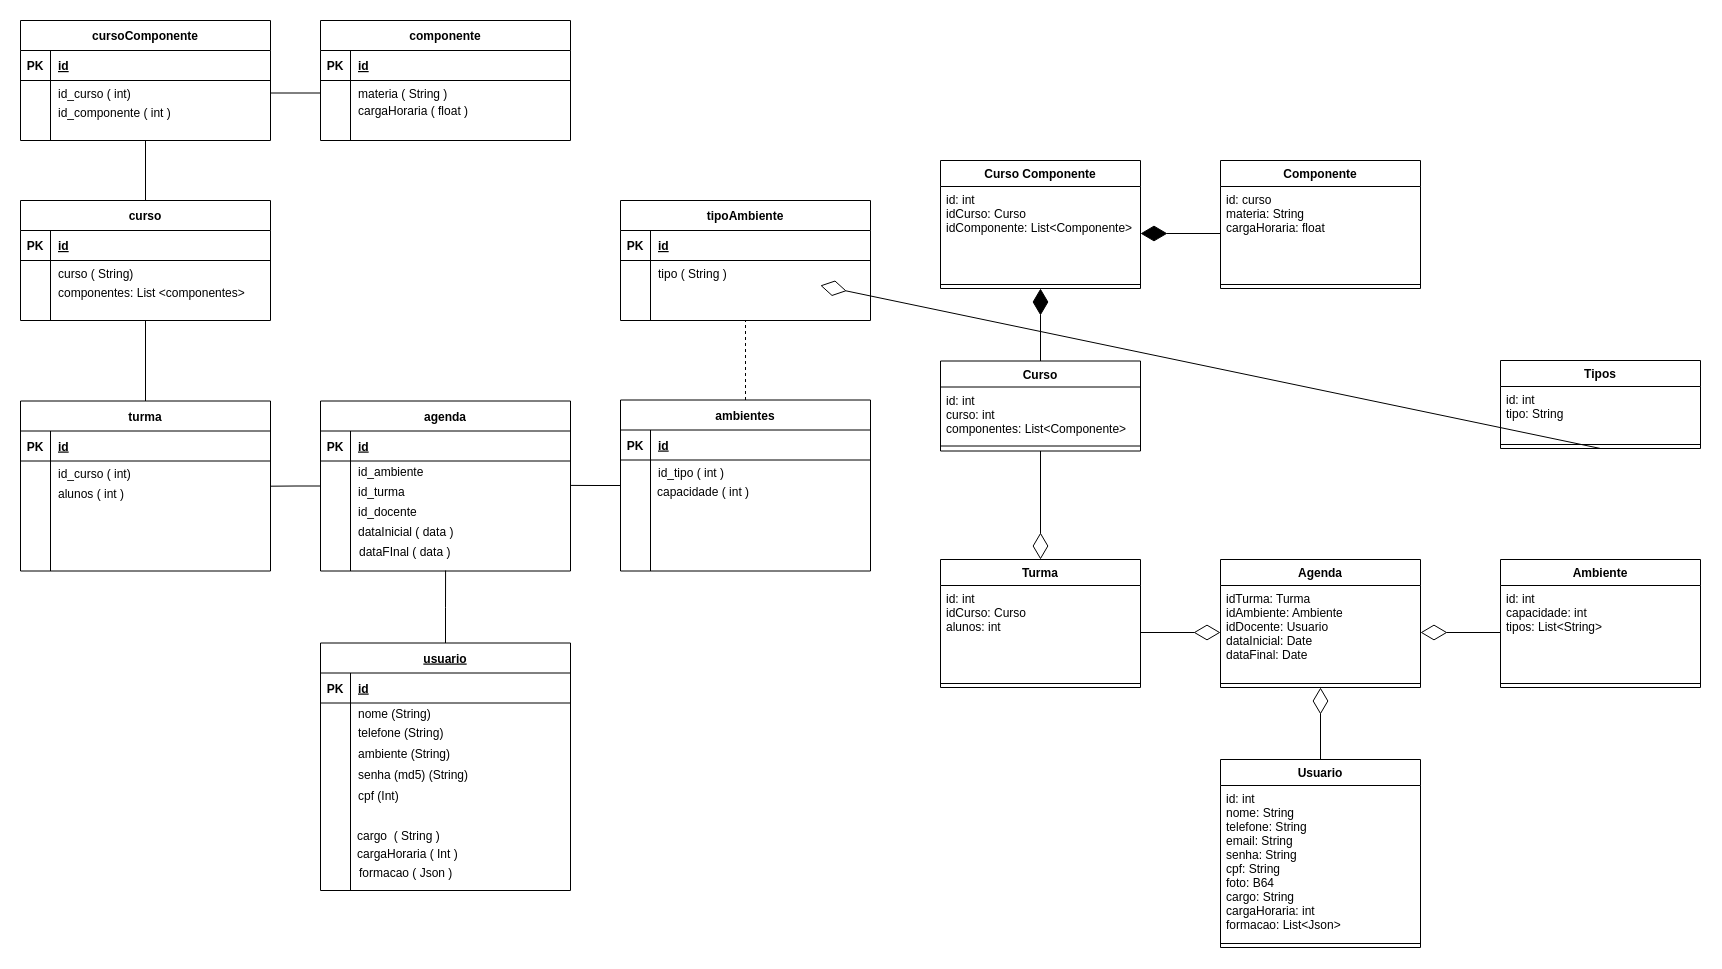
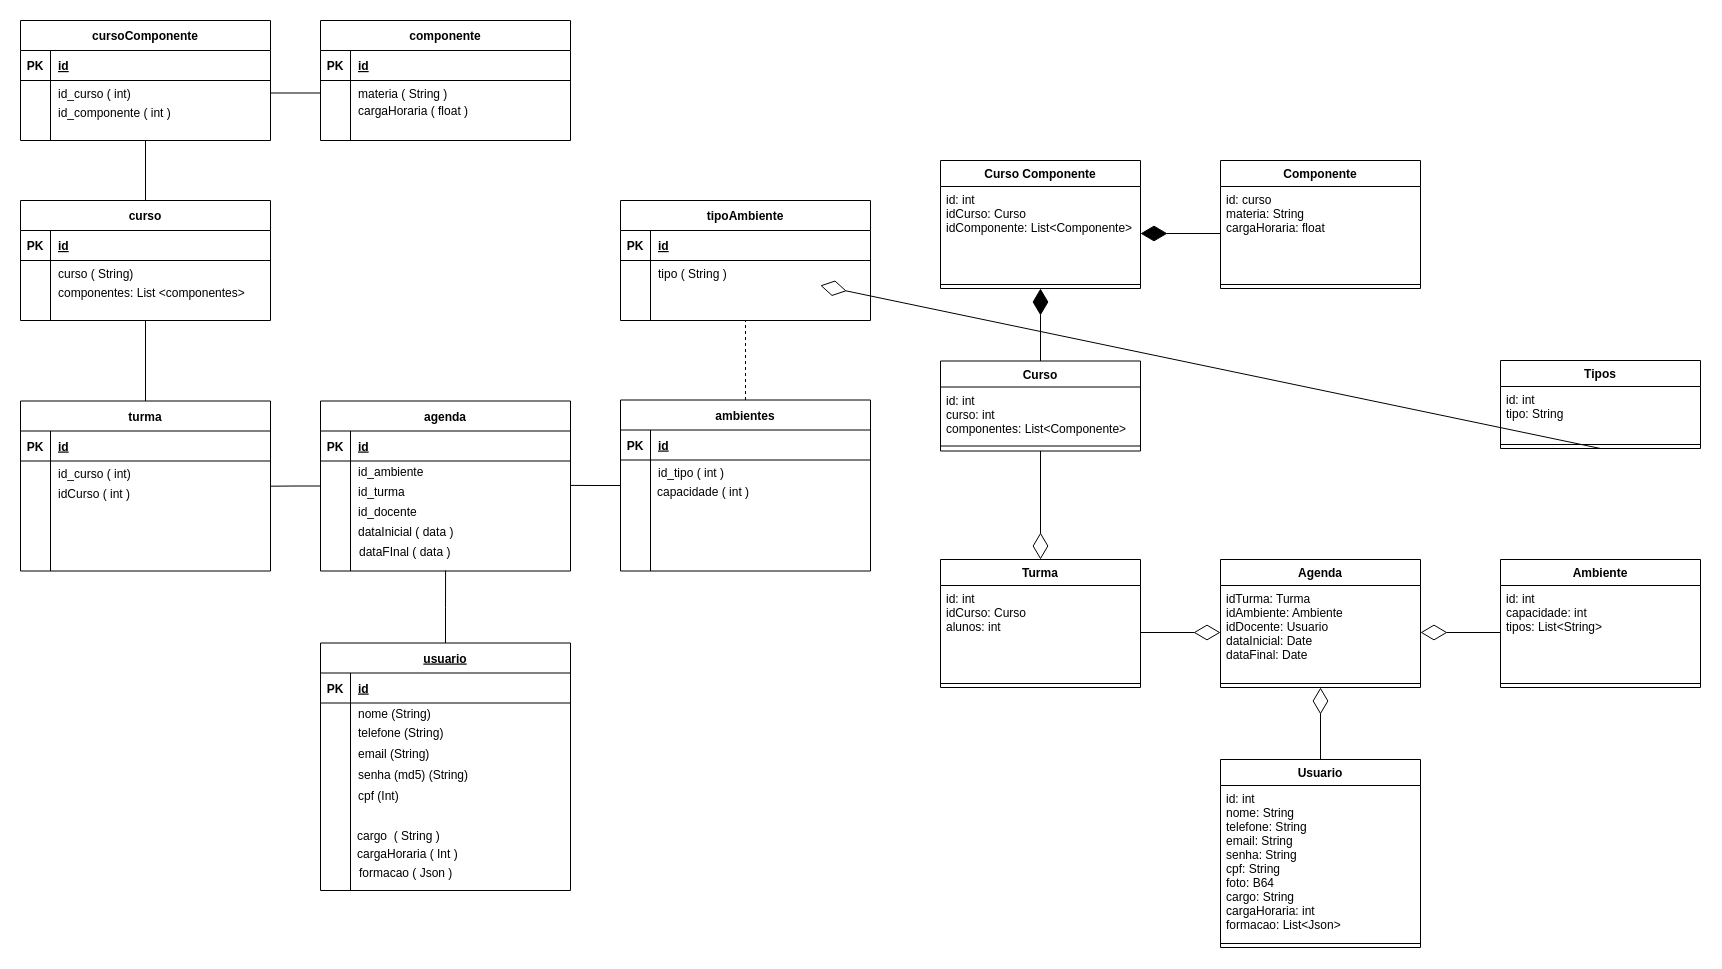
node "alunos ( int )": label "alunos ( int )" -> "idCurso ( int )"
node "ambiente (String)": label "ambiente (String)" -> "email (String)"
